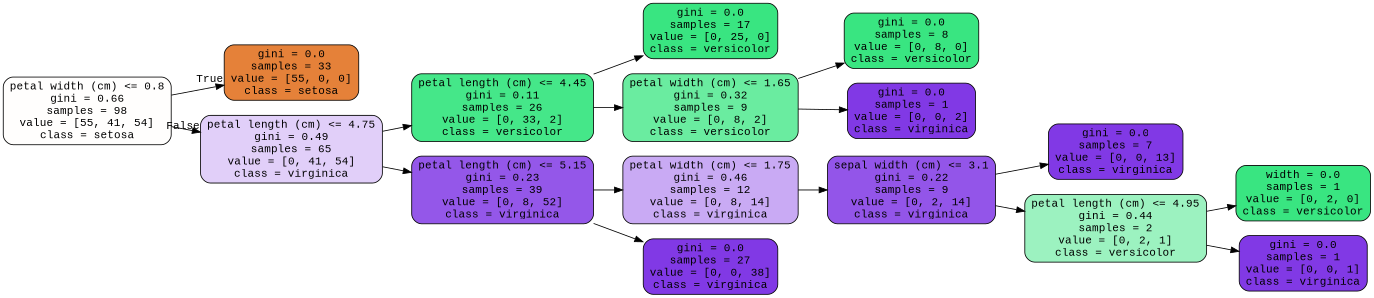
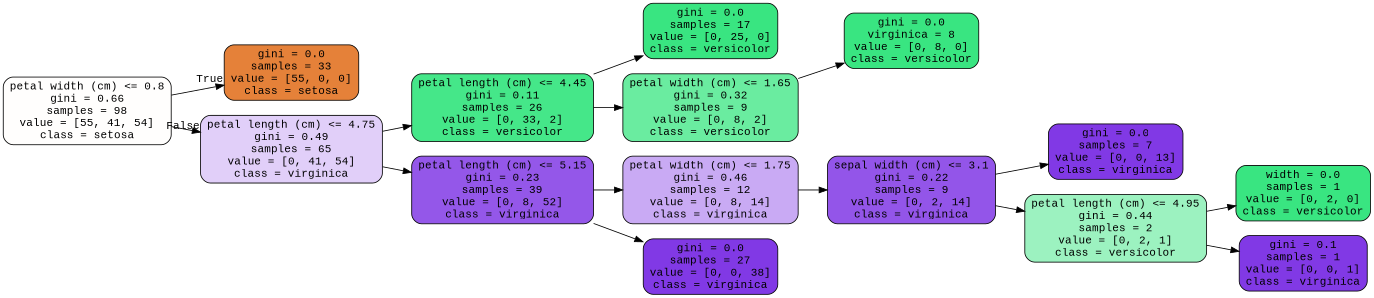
node "gini = 0.0 samples = 8 value = [0, 8, 0] class = versicolor": label "gini = 0.0 samples = 8 value = [0, 8, 0] class = versicolor" -> "gini = 0.0 virginica = 8 value = [0, 8, 0] class = versicolor"
node "gini = 0.0 samples = 1 value = [0, 0, 2] class = virginica": removed
node "gini = 0.0 samples = 1 value = [0, 0, 1] class = virginica": label "gini = 0.0 samples = 1 value = [0, 0, 1] class = virginica" -> "gini = 0.1 samples = 1 value = [0, 0, 1] class = virginica"
